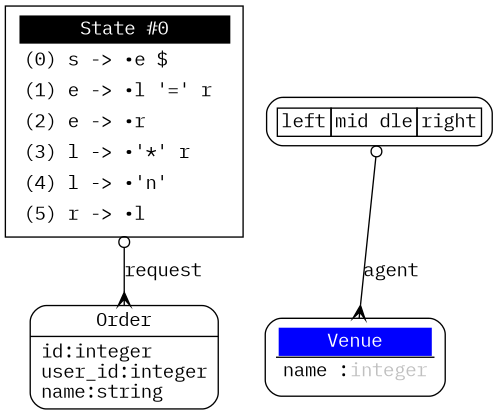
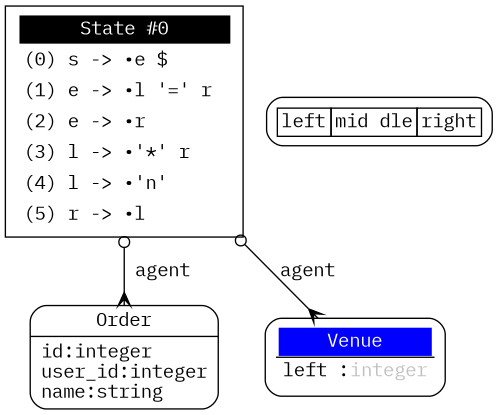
edge "left" -- "Venue": now "State #0" -- "Venue"
edge "State #0" -- "Order": label "request" -> "agent"
node "Venue": text "name :" -> "left :"
